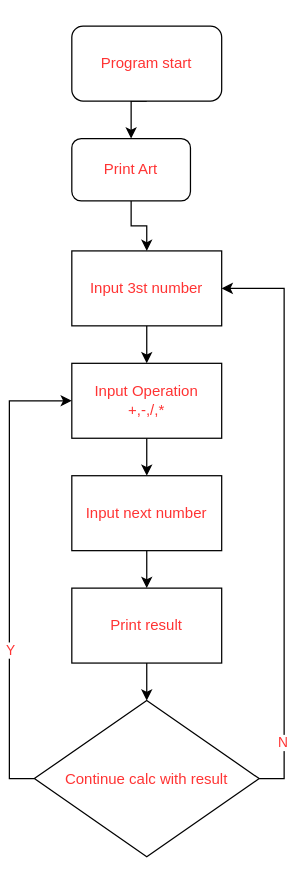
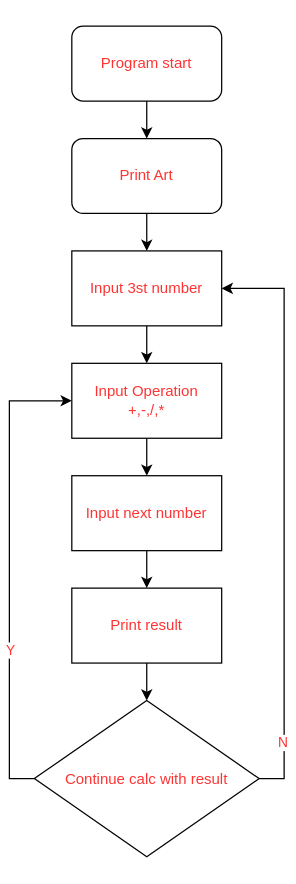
node "Print Art": size 119x63 -> 150x75
